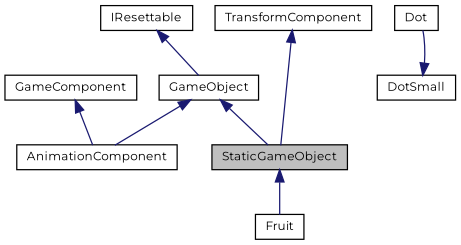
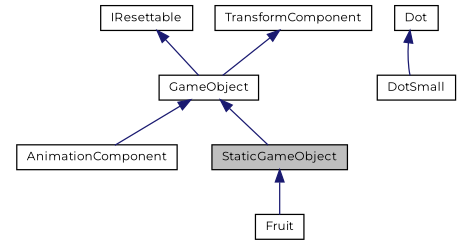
edge "Dot" -> "DotSmall": reversed
node "GameComponent": removed
edge "StaticGameObject" -> "TransformComponent": now "GameObject" -> "TransformComponent"
